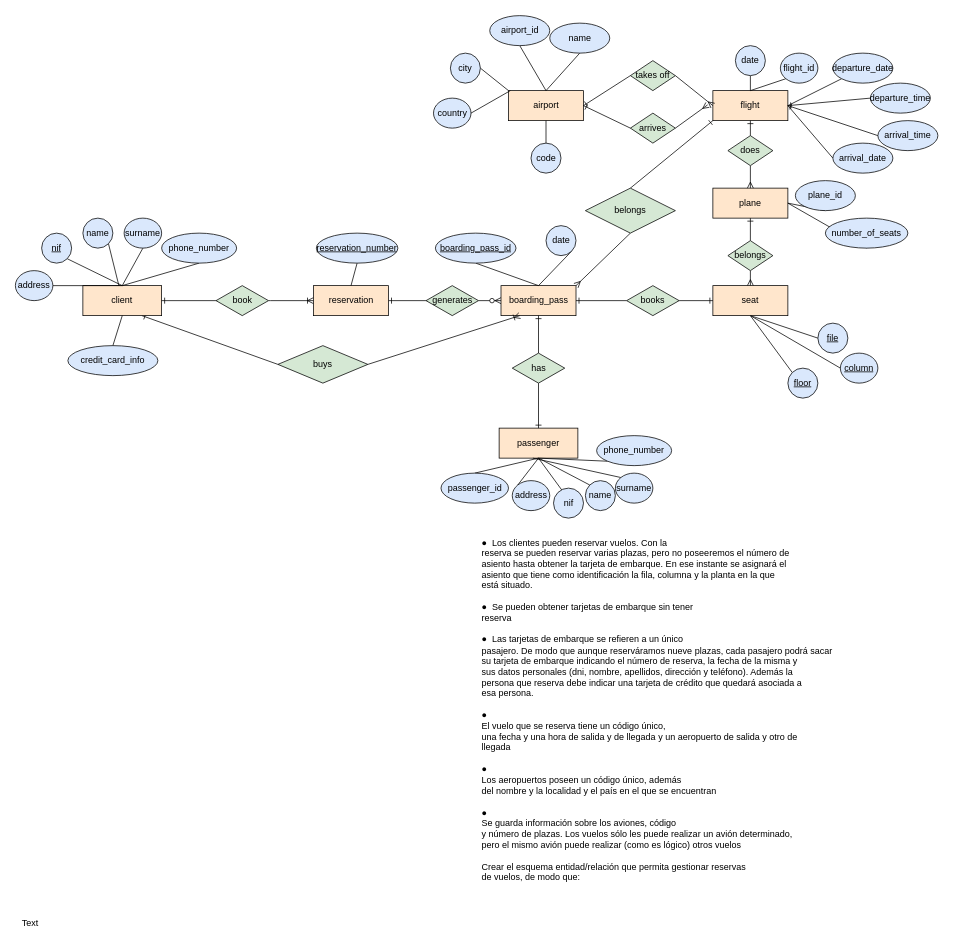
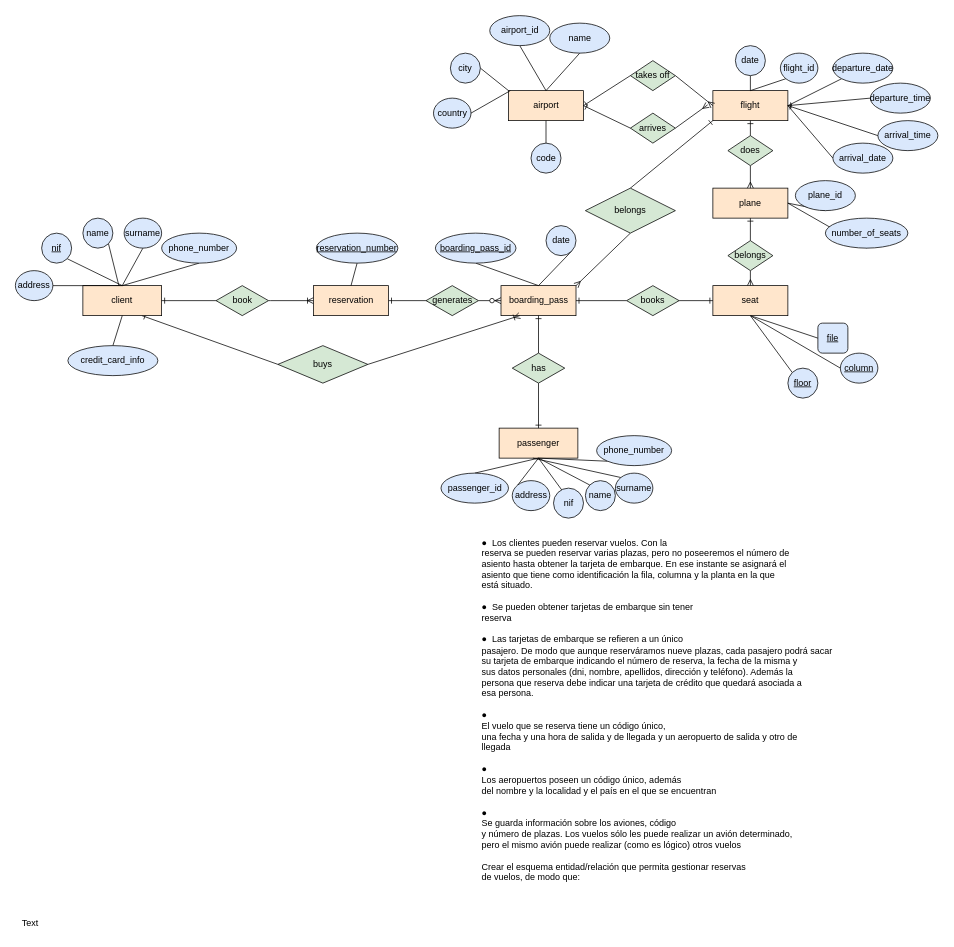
node "file": shape ellipse -> rounded rectangle
